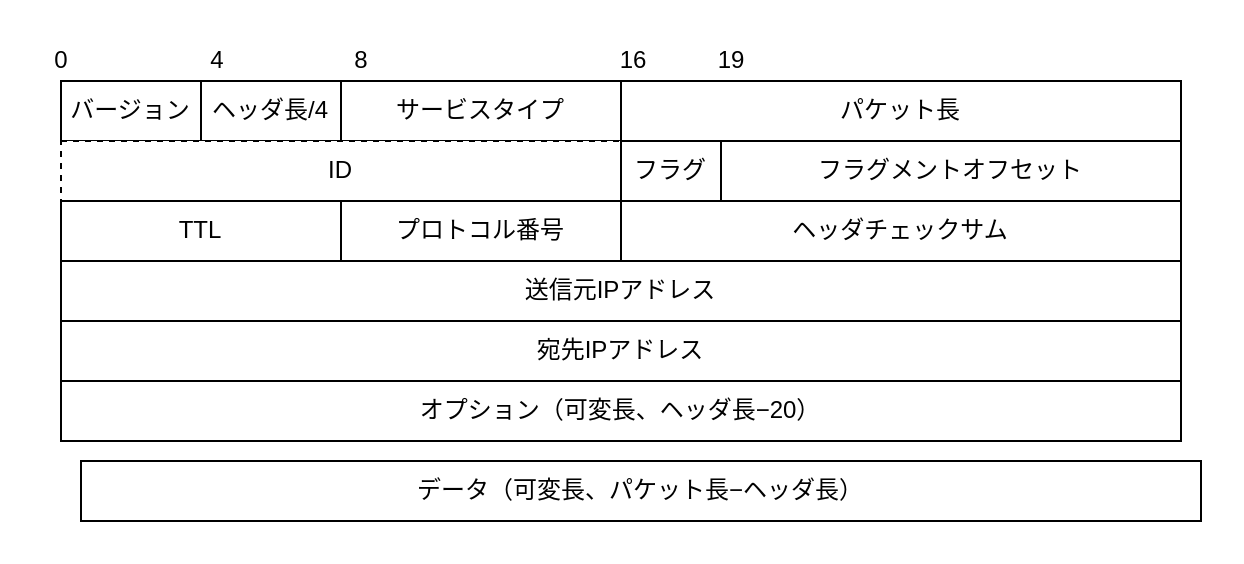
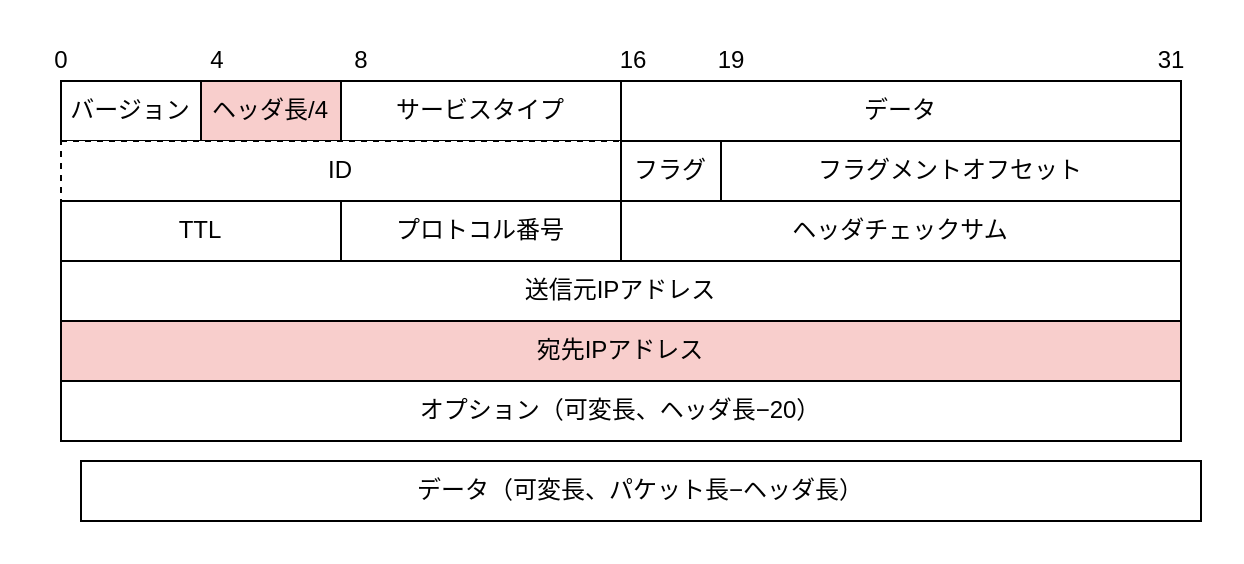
node "31": added
node "ヘッダ長/4": fillcolor #ffffff -> #f8cecc
node "パケット長": label "パケット長" -> "データ"
node "宛先IPアドレス": fillcolor #ffffff -> #f8cecc
